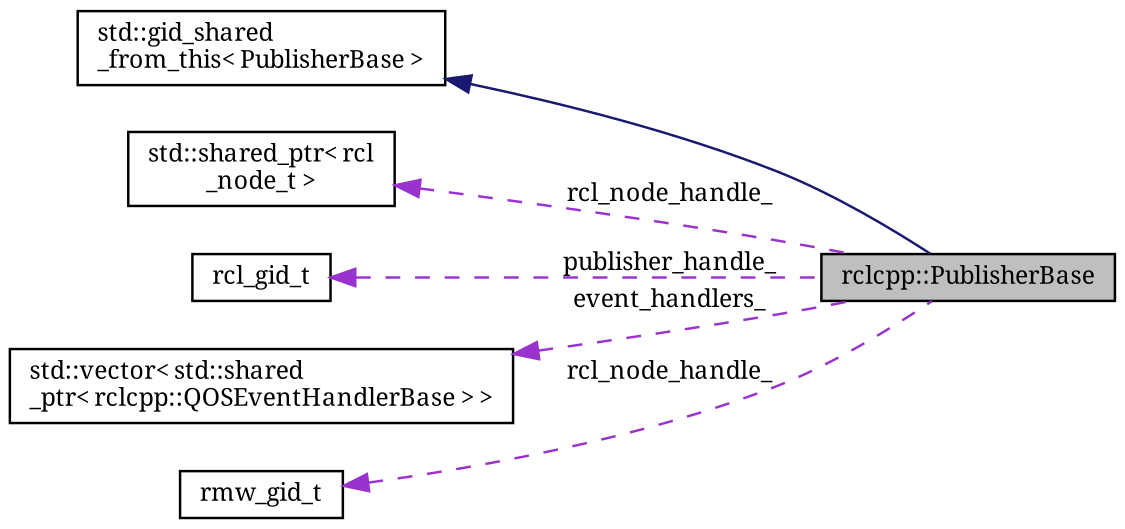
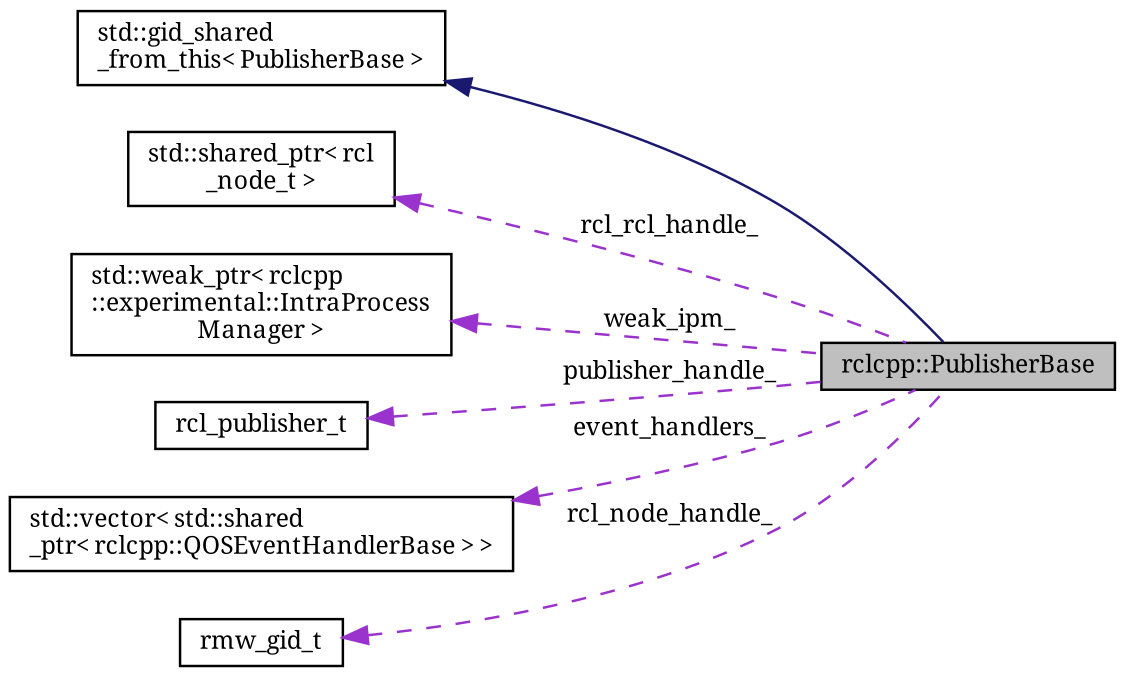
edge "rclcpp::PublisherBase" -> "std::shared_ptr< rcl _node_t >": label " rcl_node_handle_" -> " rcl_rcl_handle_"
node "rcl_gid_t": label "rcl_gid_t" -> "rcl_publisher_t"
node "std::weak_ptr< rclcpp ::experimental::IntraProcess Manager >": added
